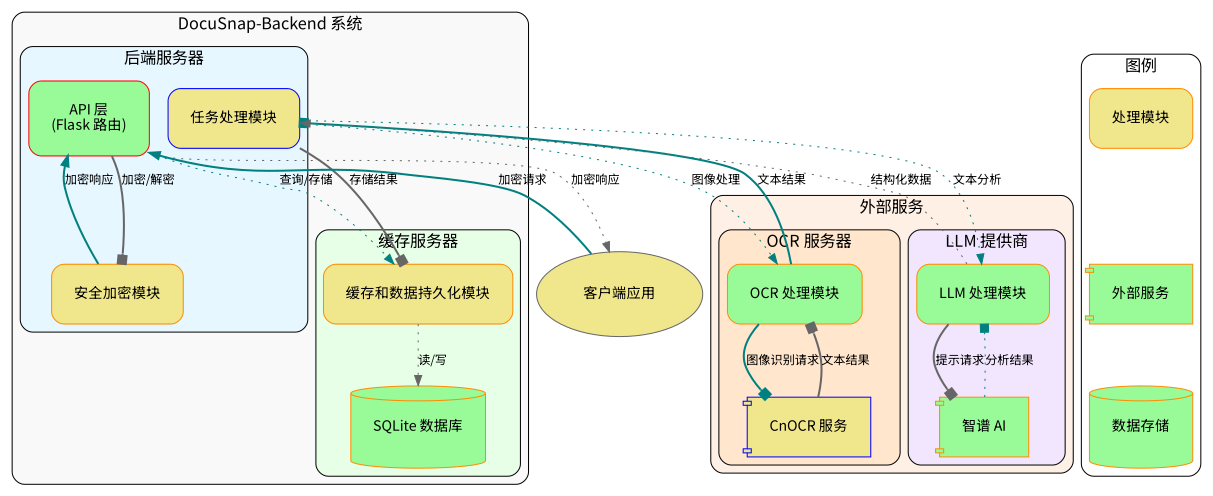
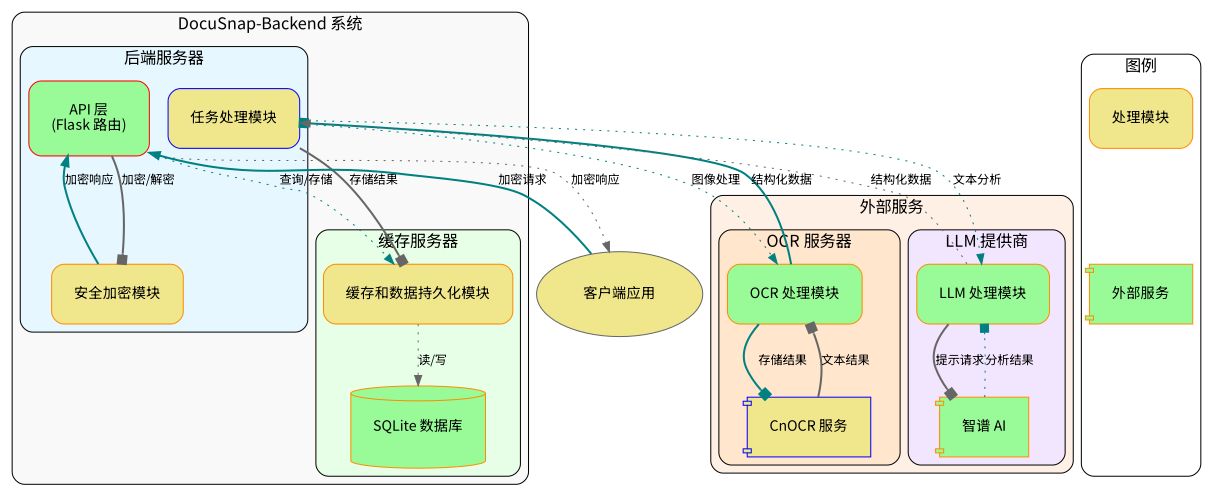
edge "OCR 处理模块" -> "任务处理模块": label "文本结果" -> "结构化数据"
edge "OCR 处理模块" -> "CnOCR 服务": label "图像识别请求" -> "存储结果"
node "数据存储": removed
